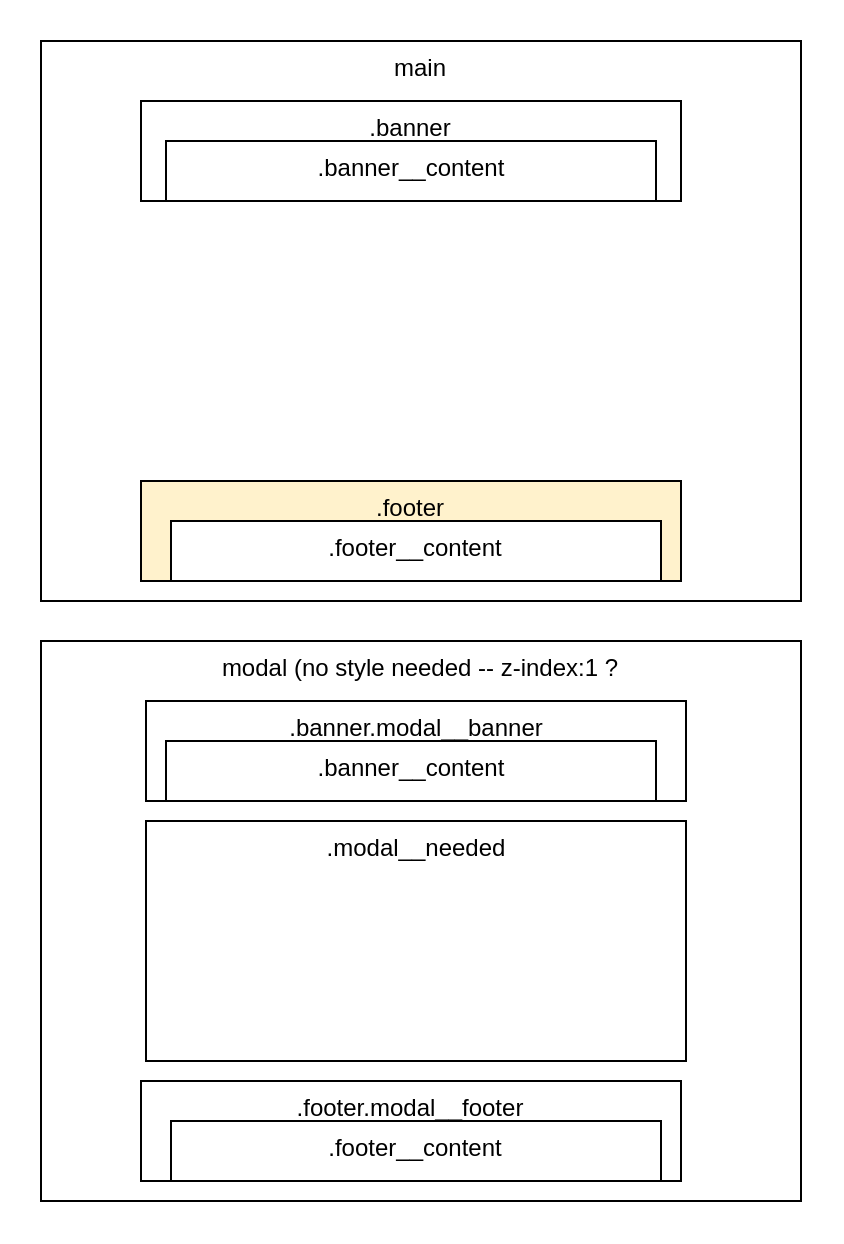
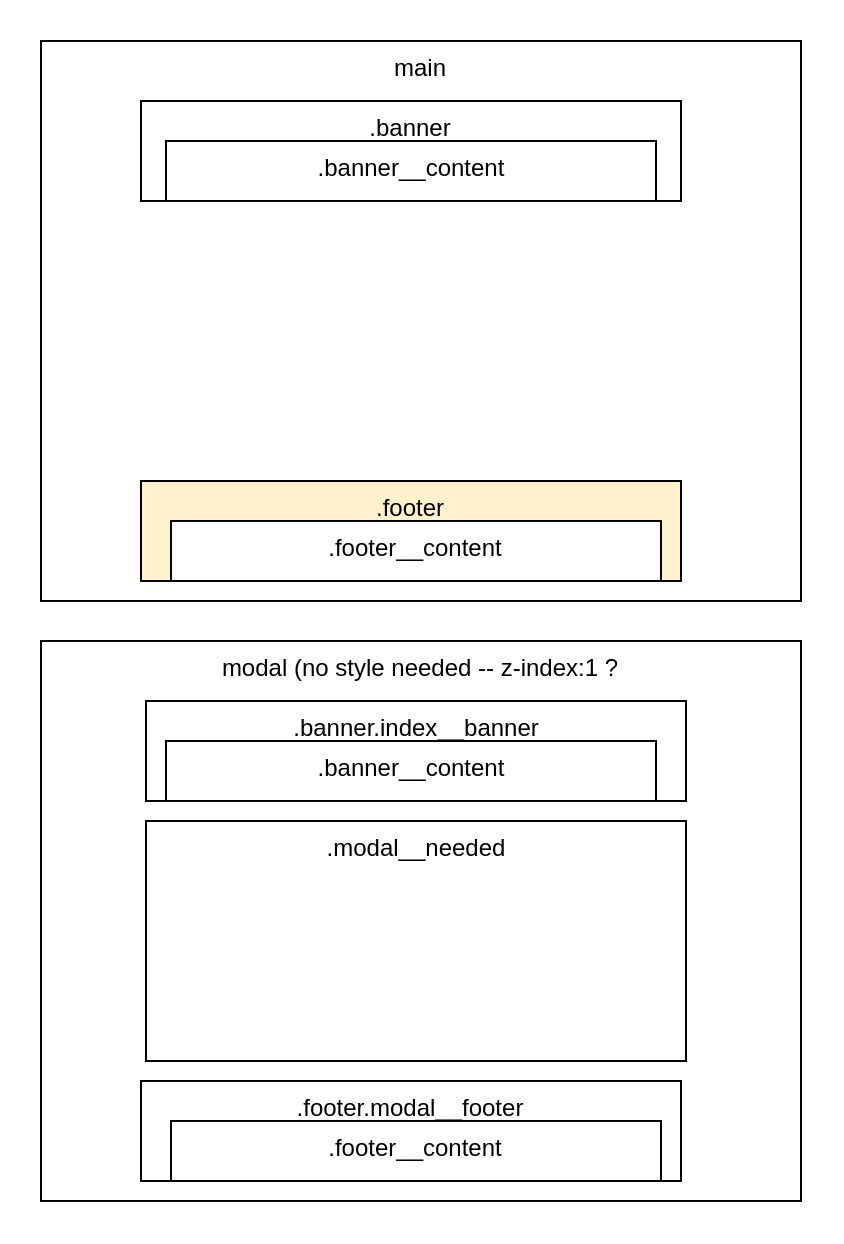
node ".banner.modal__banner": label ".banner.modal__banner" -> ".banner.index__banner"
